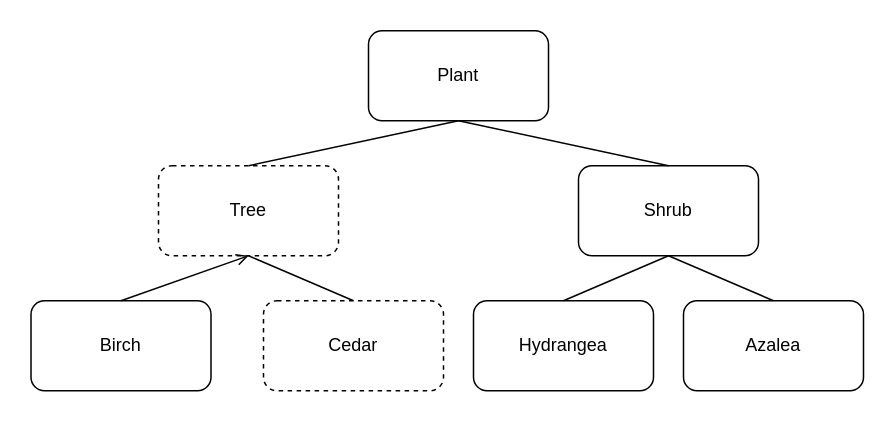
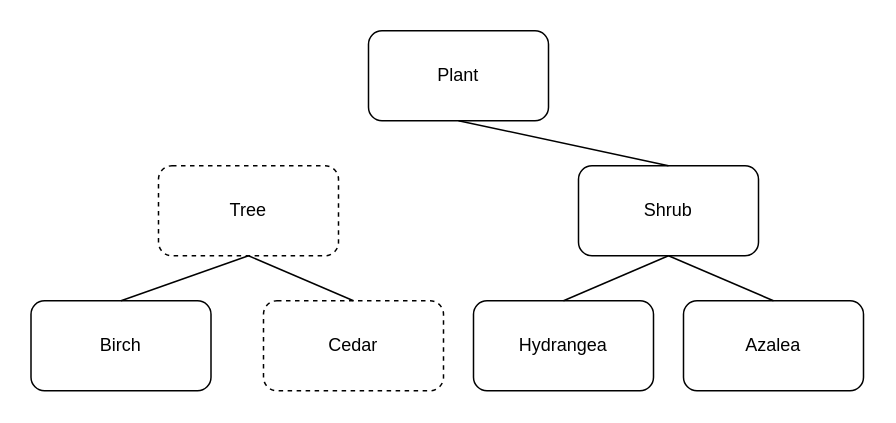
edge "Plant" -- "Tree": removed
edge "Birch" -> "Tree": arrowhead open -> none
